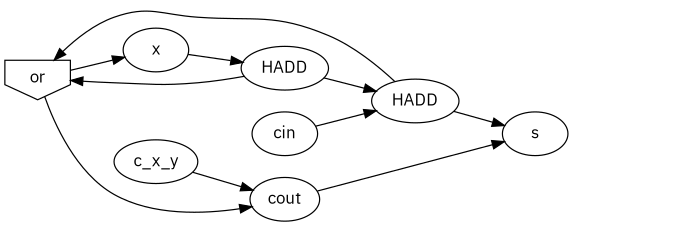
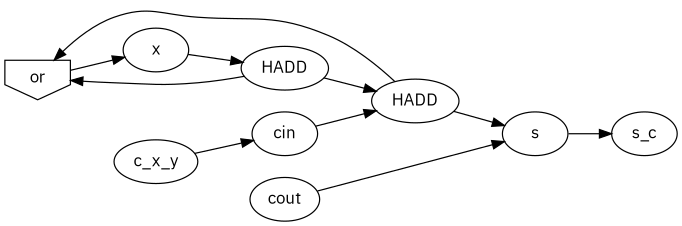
node "s_c": added
edge "c_x_y" -> "cout": now "c_x_y" -> "cin"
edge "or" -> "cout": removed
